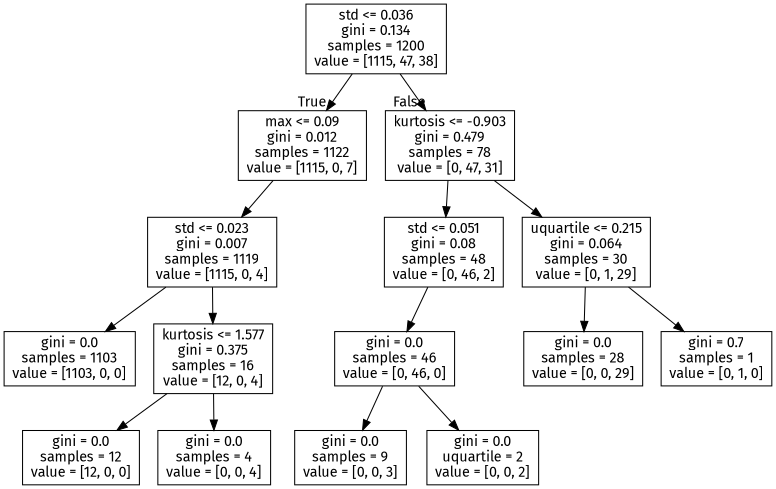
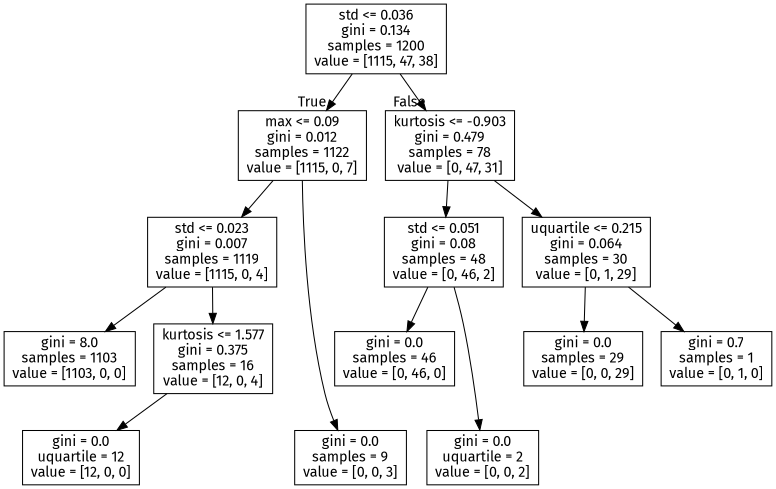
node "gini = 0.0 samples = 1103 value = [1103, 0, 0]": label "gini = 0.0 samples = 1103 value = [1103, 0, 0]" -> "gini = 8.0 samples = 1103 value = [1103, 0, 0]"
node "gini = 0.0 samples = 28 value = [0, 0, 29]": label "gini = 0.0 samples = 28 value = [0, 0, 29]" -> "gini = 0.0 samples = 29 value = [0, 0, 29]"
edge "gini = 0.0 samples = 46 value = [0, 46, 0]" -> "gini = 0.0 samples = 9 value = [0, 0, 3]": now "max <= 0.09 gini = 0.012 samples = 1122 value = [1115, 0, 7]" -> "gini = 0.0 samples = 9 value = [0, 0, 3]"
edge "gini = 0.0 samples = 46 value = [0, 46, 0]" -> "gini = 0.0 uquartile = 2 value = [0, 0, 2]": now "std <= 0.051 gini = 0.08 samples = 48 value = [0, 46, 2]" -> "gini = 0.0 uquartile = 2 value = [0, 0, 2]"
node "gini = 0.0 samples = 12 value = [12, 0, 0]": label "gini = 0.0 samples = 12 value = [12, 0, 0]" -> "gini = 0.0 uquartile = 12 value = [12, 0, 0]"
node "gini = 0.0 samples = 4 value = [0, 0, 4]": removed
